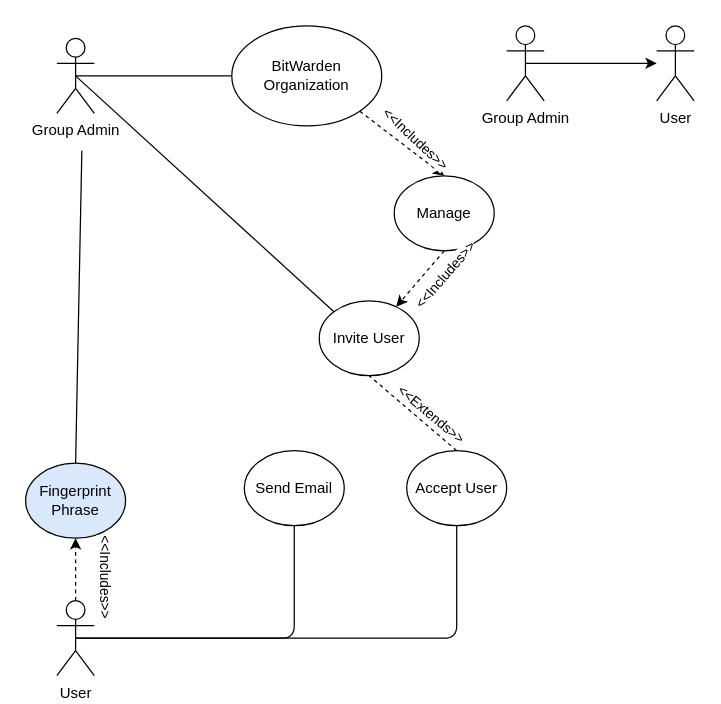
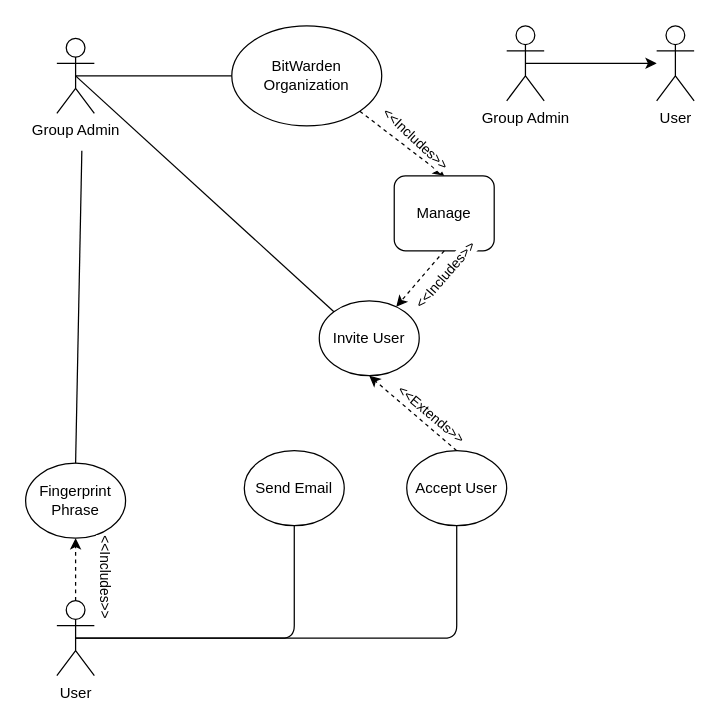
node "Manage": shape ellipse -> rounded rectangle
edge "Invite User" -- "Accept User": arrowhead none -> classic
node "Fingerprint Phrase": fillcolor #dae8fc -> #ffffff
